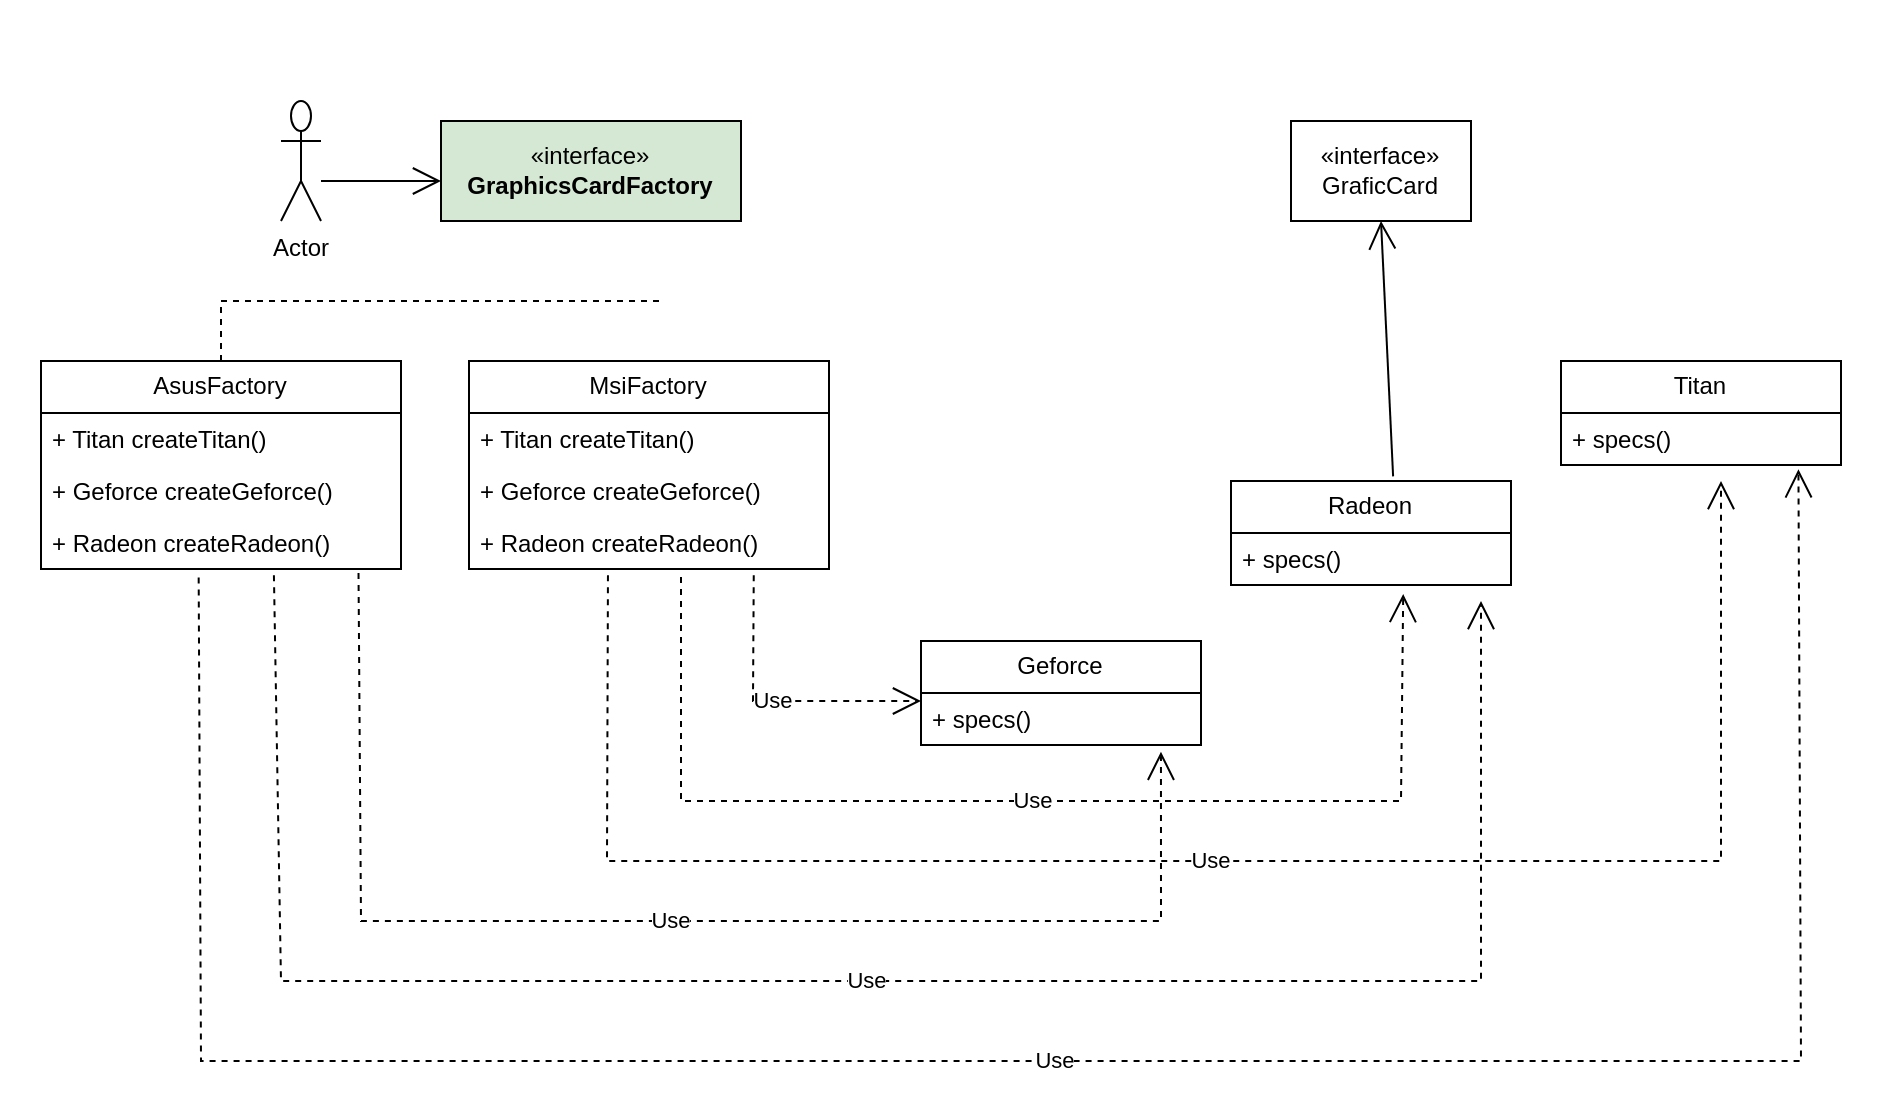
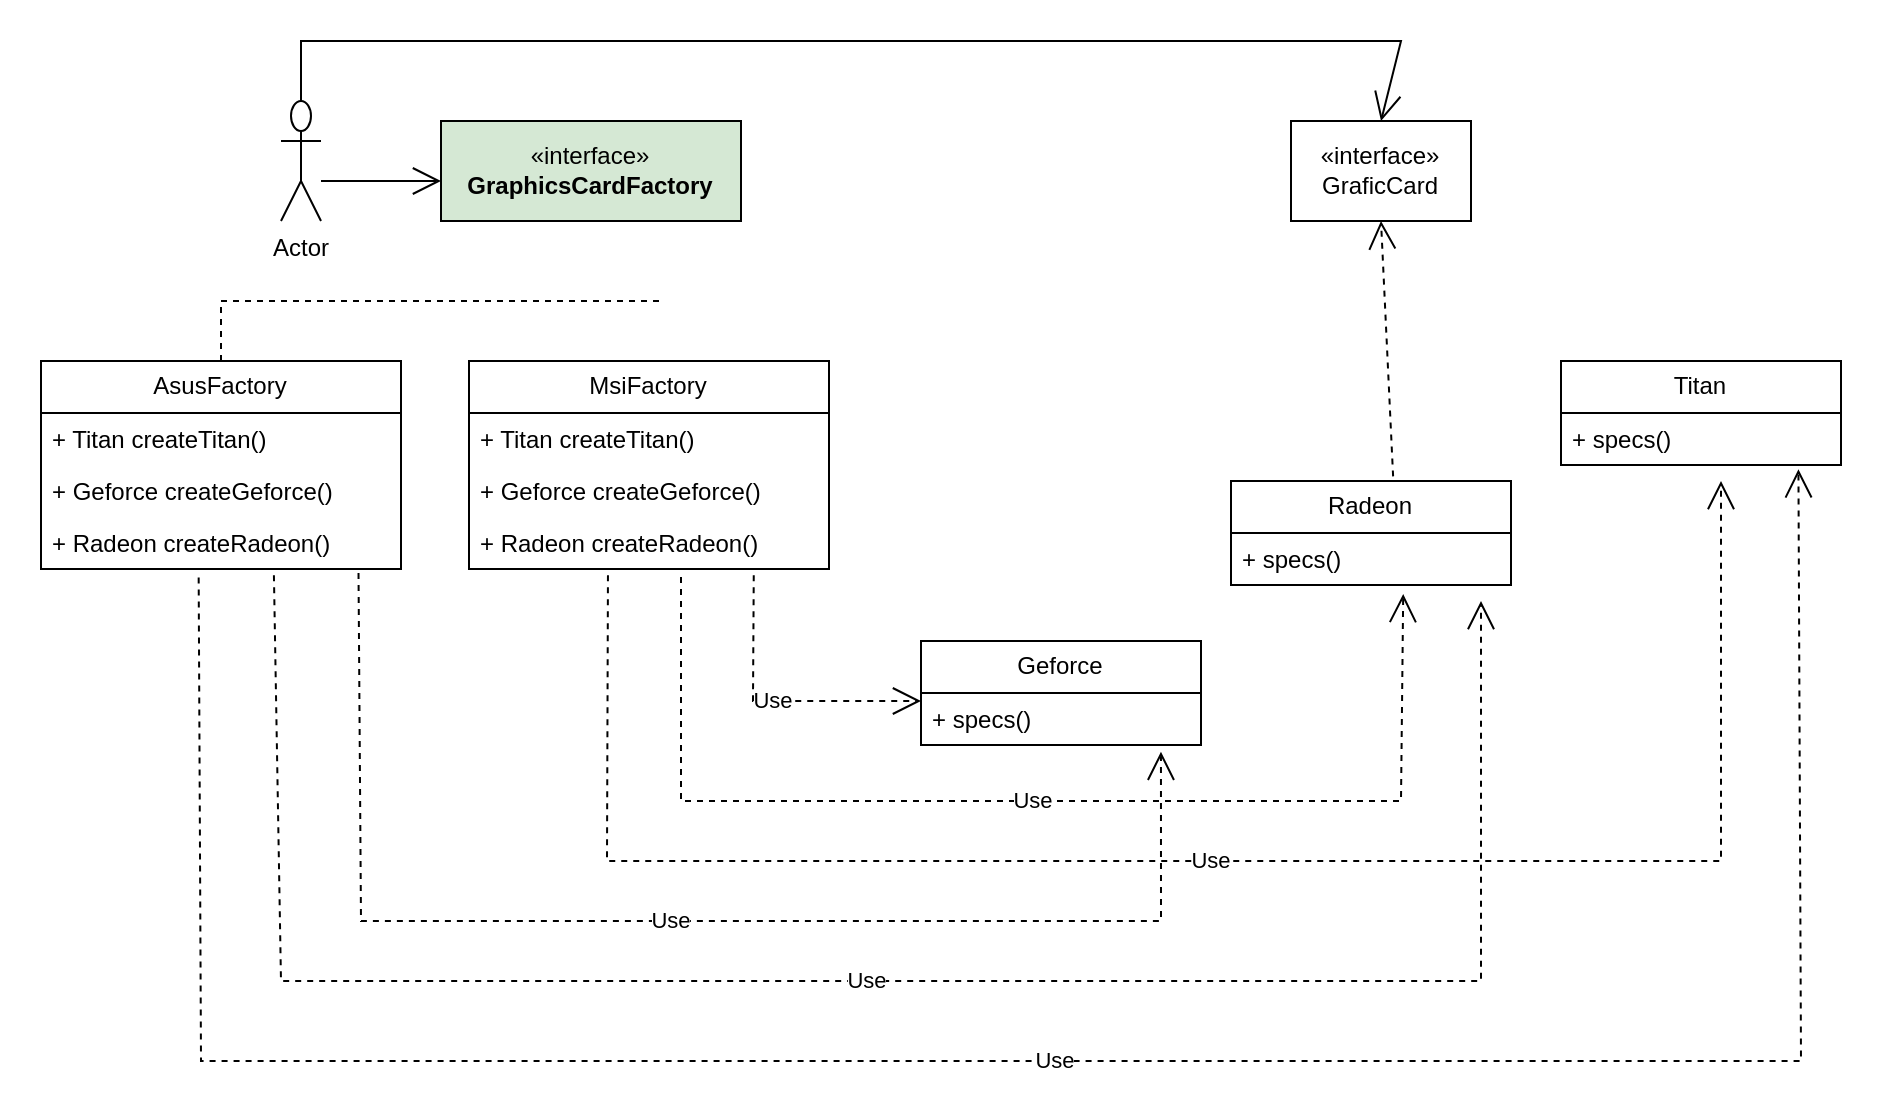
edge "Actor" -> "«interface» GraficCard": added
edge "Radeon" -> "«interface» GraficCard": style solid -> dashed
